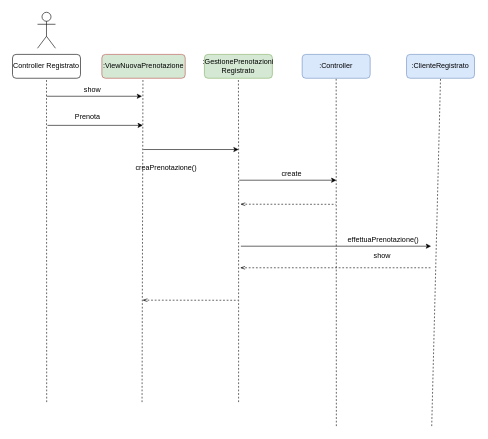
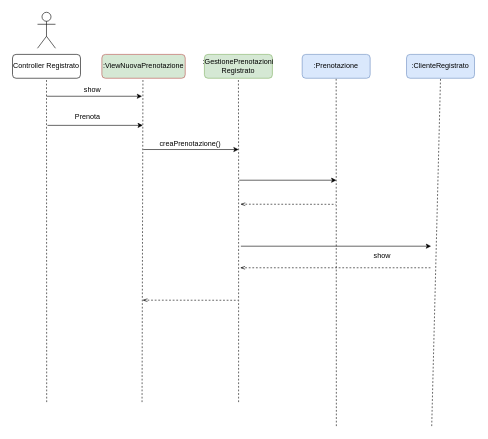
node ":Controller": label ":Controller" -> ":Prenotazione"
node "creaPrenotazione()": moved (166, 168) -> (190, 144)
node "create": removed
node "effettuaPrenotazione()": removed
